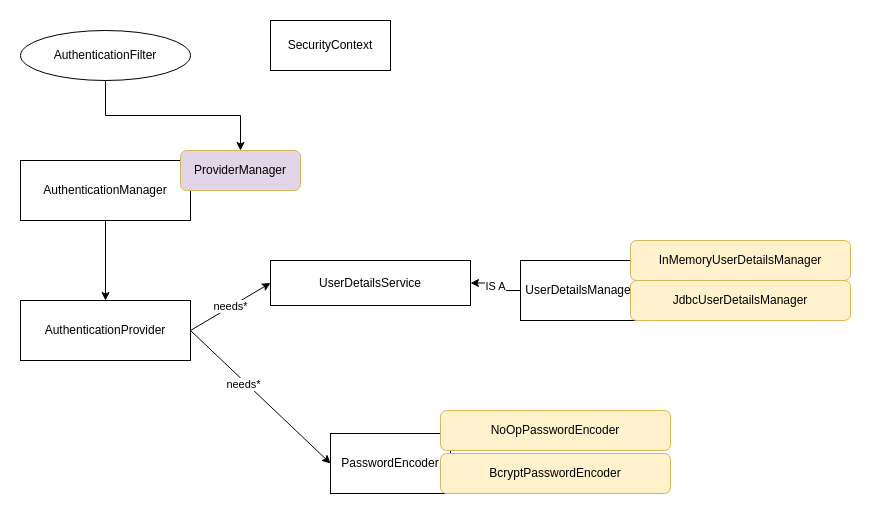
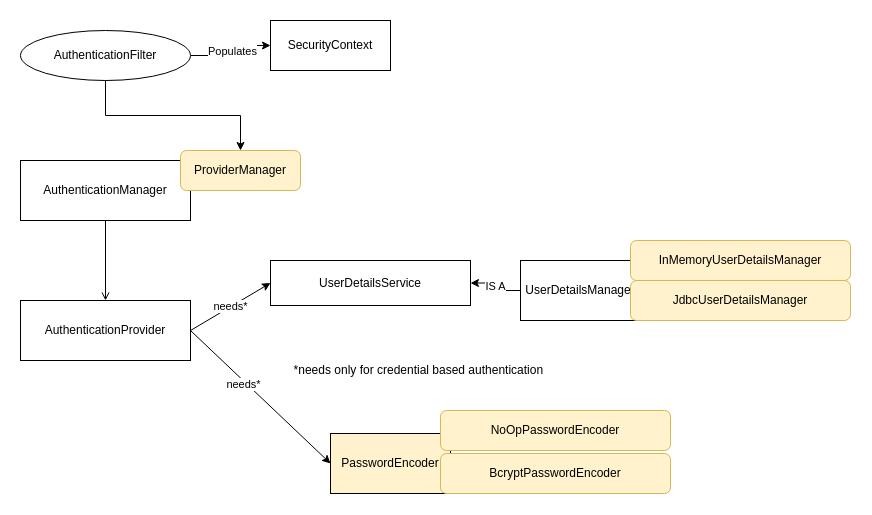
edge "AuthenticationFilter" -> "SecurityContext": added, label "Populates"
node "ProviderManager": fillcolor #e1d5e7 -> #fff2cc
edge "AuthenticationManager" -> "AuthenticationProvider": arrowhead classic -> open
node "*needs only for credential based authentication": added
node "PasswordEncoder": fillcolor #ffffff -> #fff2cc
